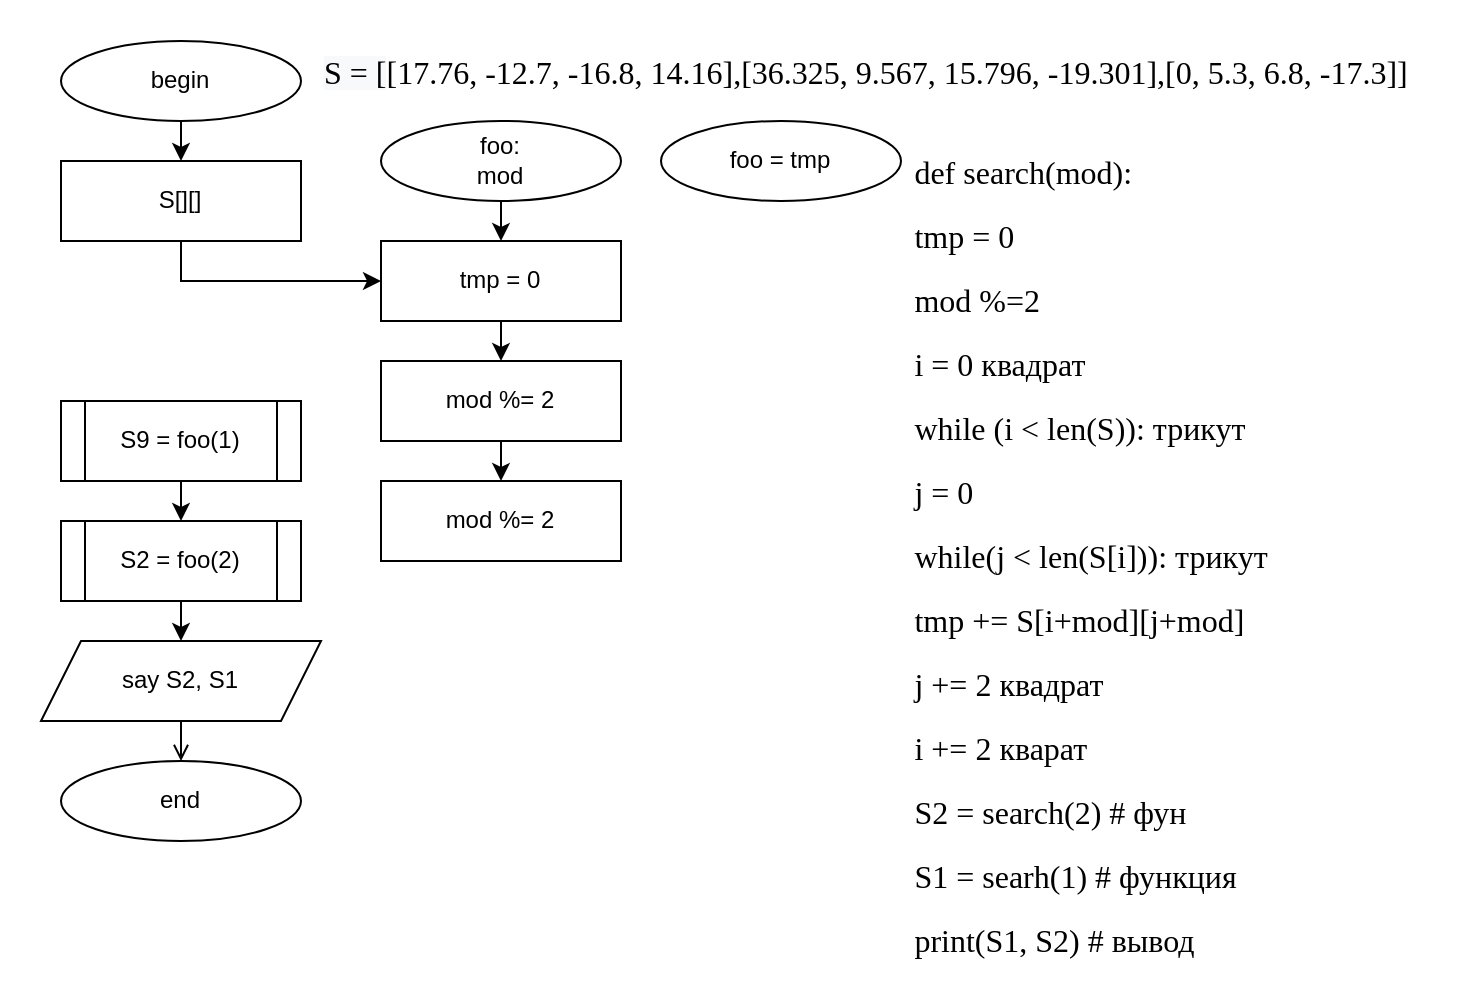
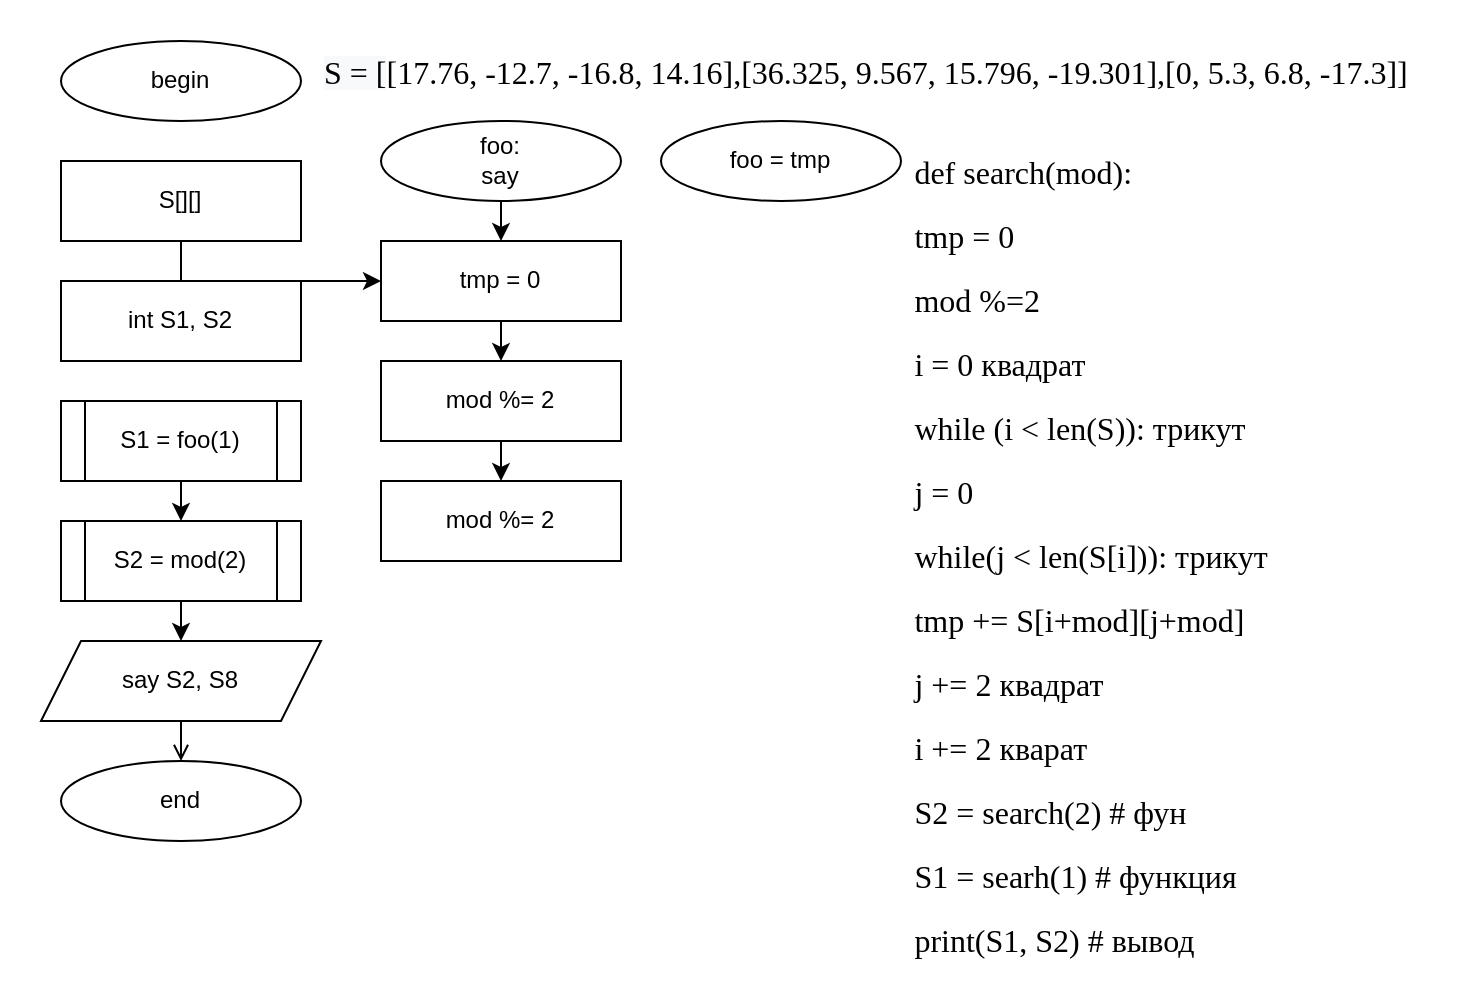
edge "begin" -> "S[][]": removed
node "foo: mod": label "foo: mod" -> "foo: say"
node "int S1, S2": added
node "S9 = foo(1)": label "S9 = foo(1)" -> "S1 = foo(1)"
node "S2 = foo(2)": label "S2 = foo(2)" -> "S2 = mod(2)"
node "say S2, S1": label "say S2, S1" -> "say S2, S8"
